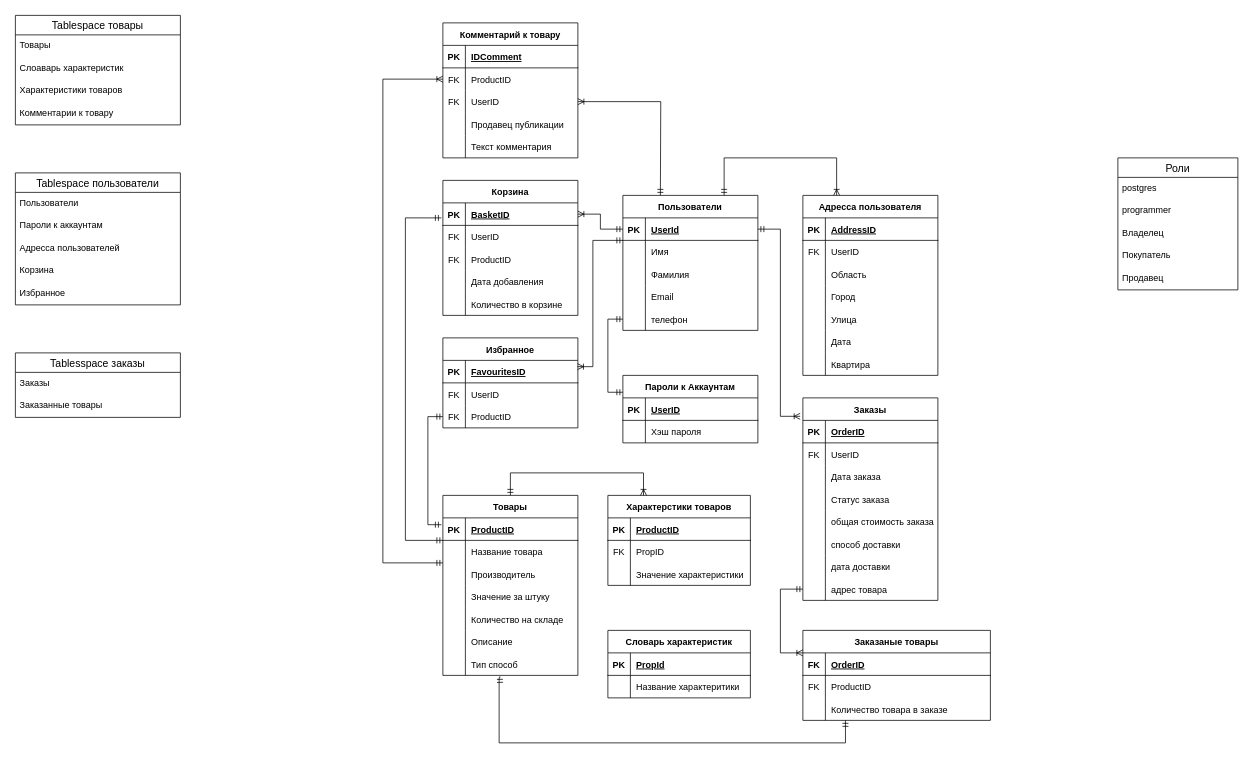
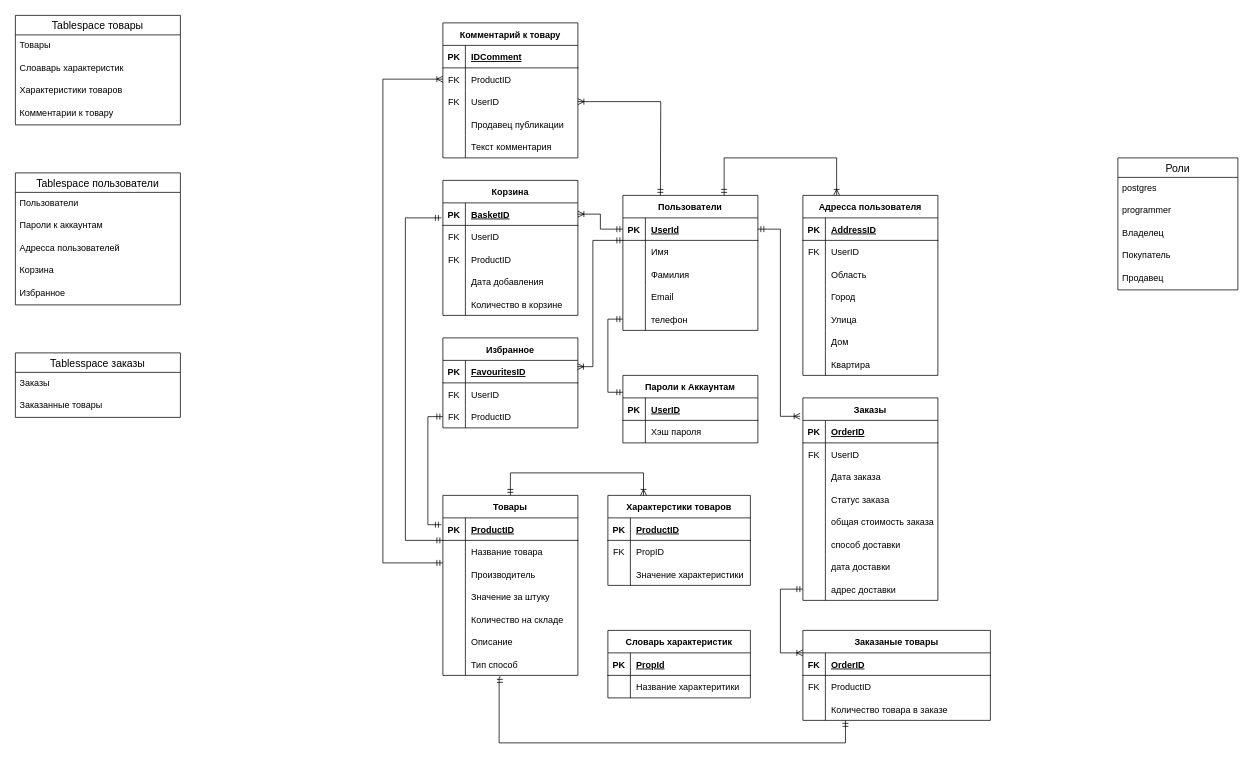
node "Дата": label "Дата" -> "Дом"
node "адрес товара": label "адрес товара" -> "адрес доставки"
